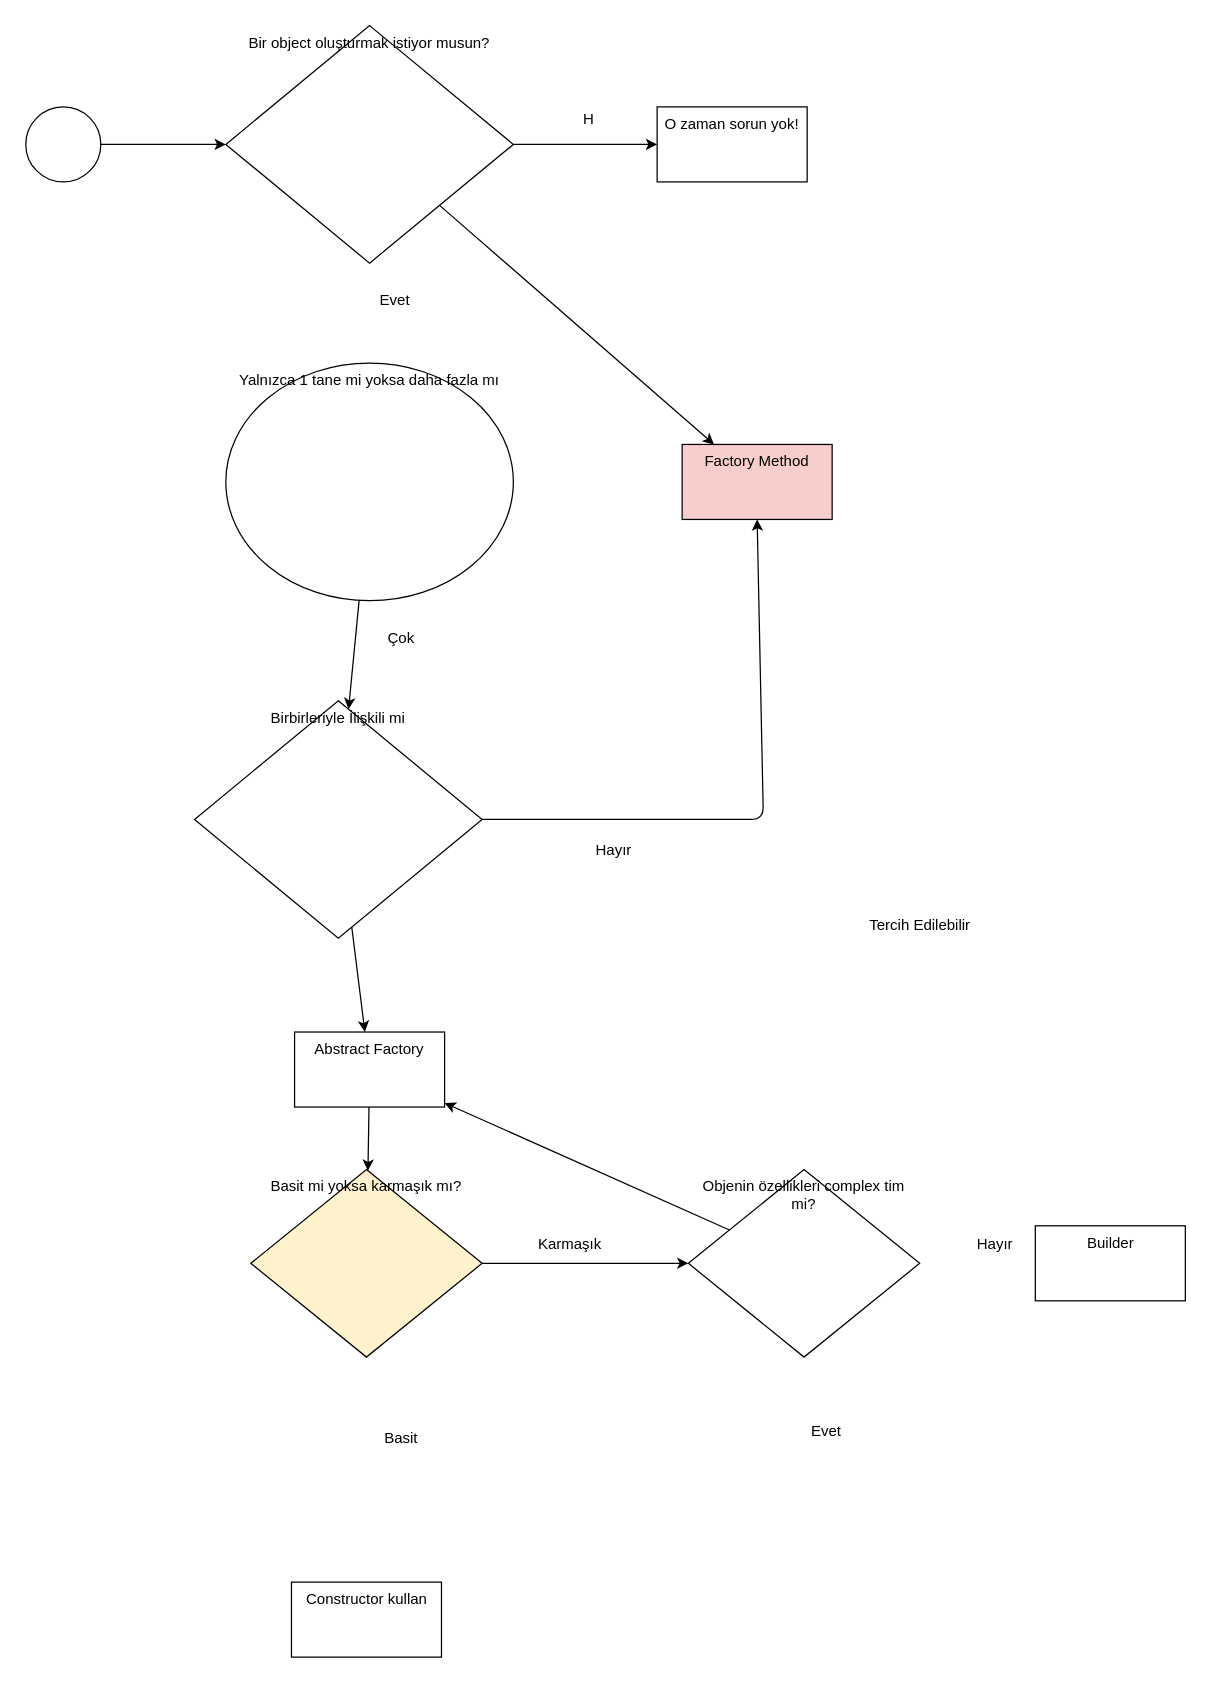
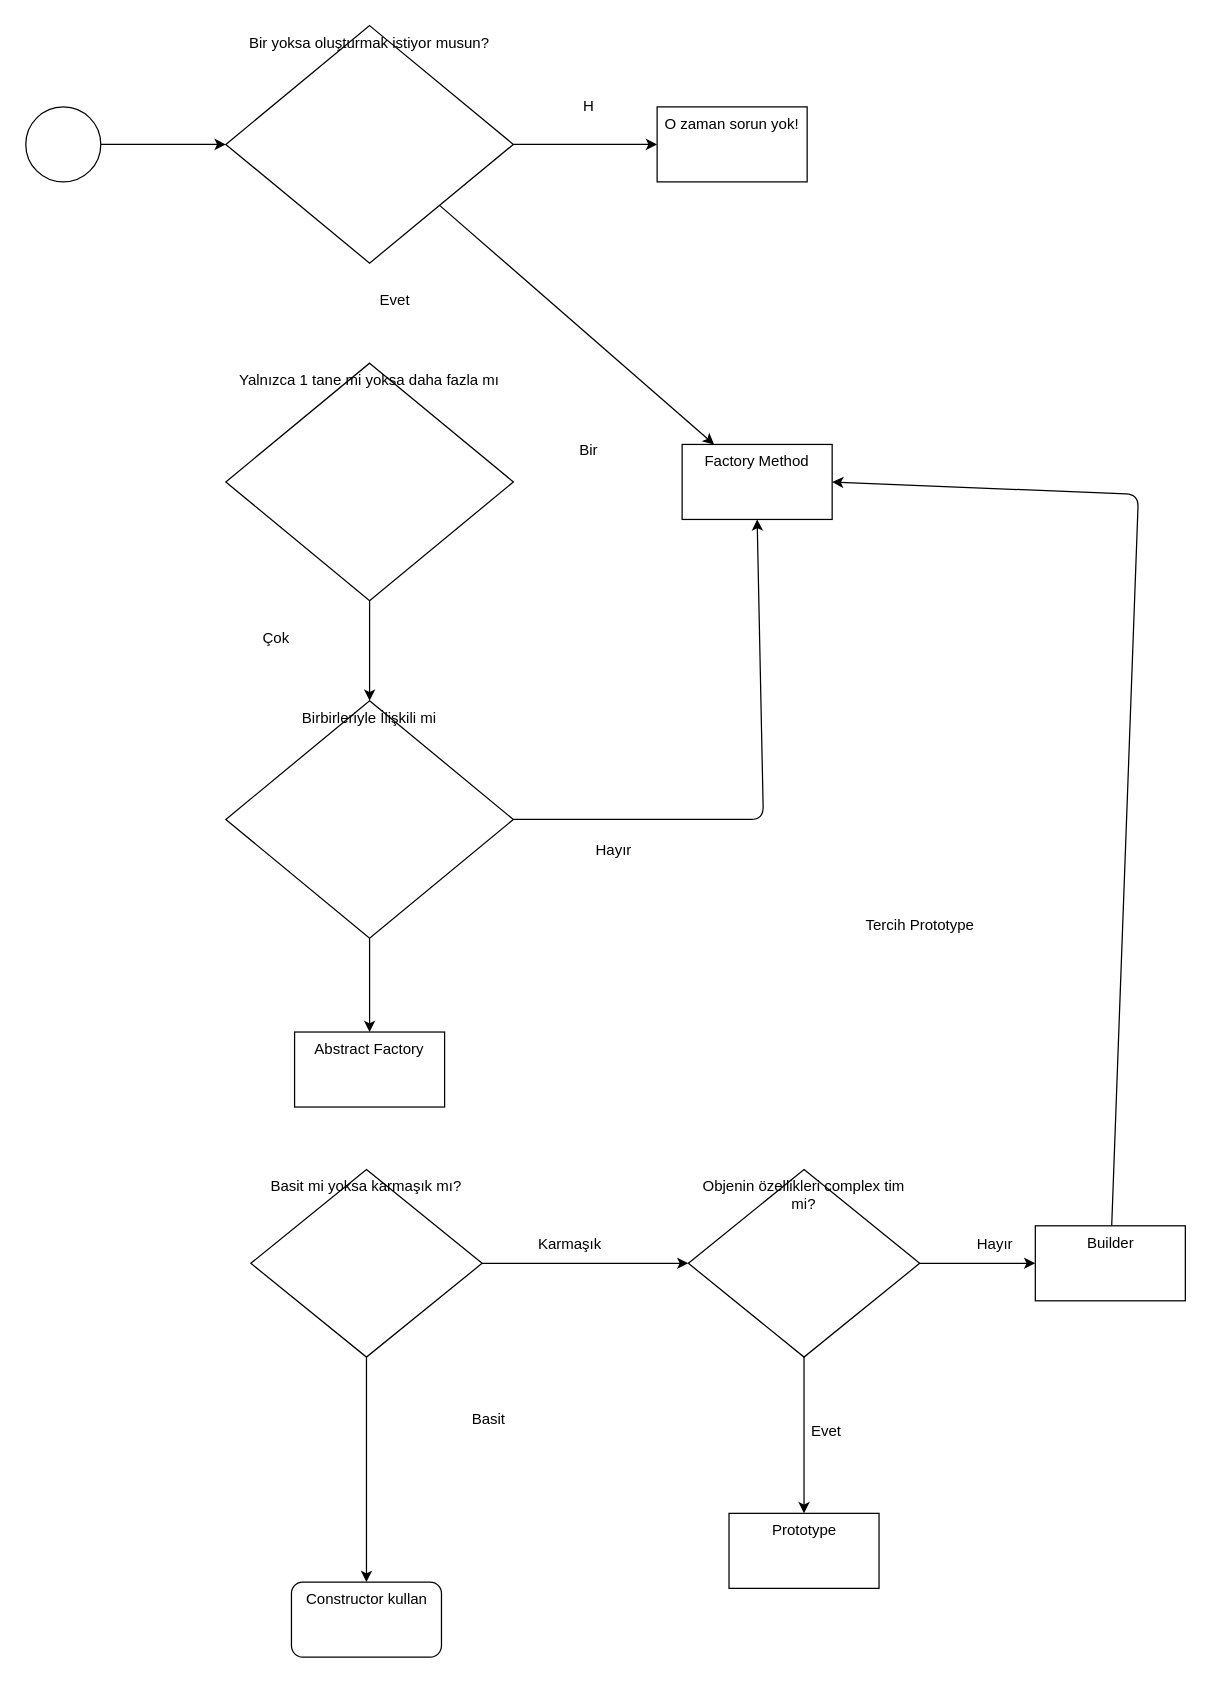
node "Bir object oluşturmak istiyor musun?": label "Bir object oluşturmak istiyor musun?" -> "Bir yoksa oluşturmak istiyor musun?"
node "H": moved (588, 119) -> (588, 107)
node "Bir": added
node "Yalnızca 1 tane mi yoksa daha fazla mı": shape ellipse -> diamond
node "Factory Method": fillcolor #f8cecc -> #ffffff
node "Çok": moved (401, 638) -> (276, 638)
edge "Builder" -> "Factory Method": added
node "Birbirleriyle İlişkili mi": moved (338, 819) -> (369, 819)
node "Tercih Edilebilir": label "Tercih Edilebilir" -> "Tercih Prototype"
edge "Abstract Factory" -> "Basit mi yoksa karmaşık mı?": removed
edge "Objenin özellikleri complex tim mi?" -> "Abstract Factory": now "Objenin özellikleri complex tim mi?" -> "Builder"
node "Basit mi yoksa karmaşık mı?": fillcolor #fff2cc -> #ffffff
edge "Objenin özellikleri complex tim mi?" -> "Prototype": added
node "Basit": moved (401, 1438) -> (488, 1419)
edge "Basit mi yoksa karmaşık mı?" -> "Constructor kullan": added
node "Prototype": added
node "Constructor kullan": shape rectangle -> rounded rectangle
